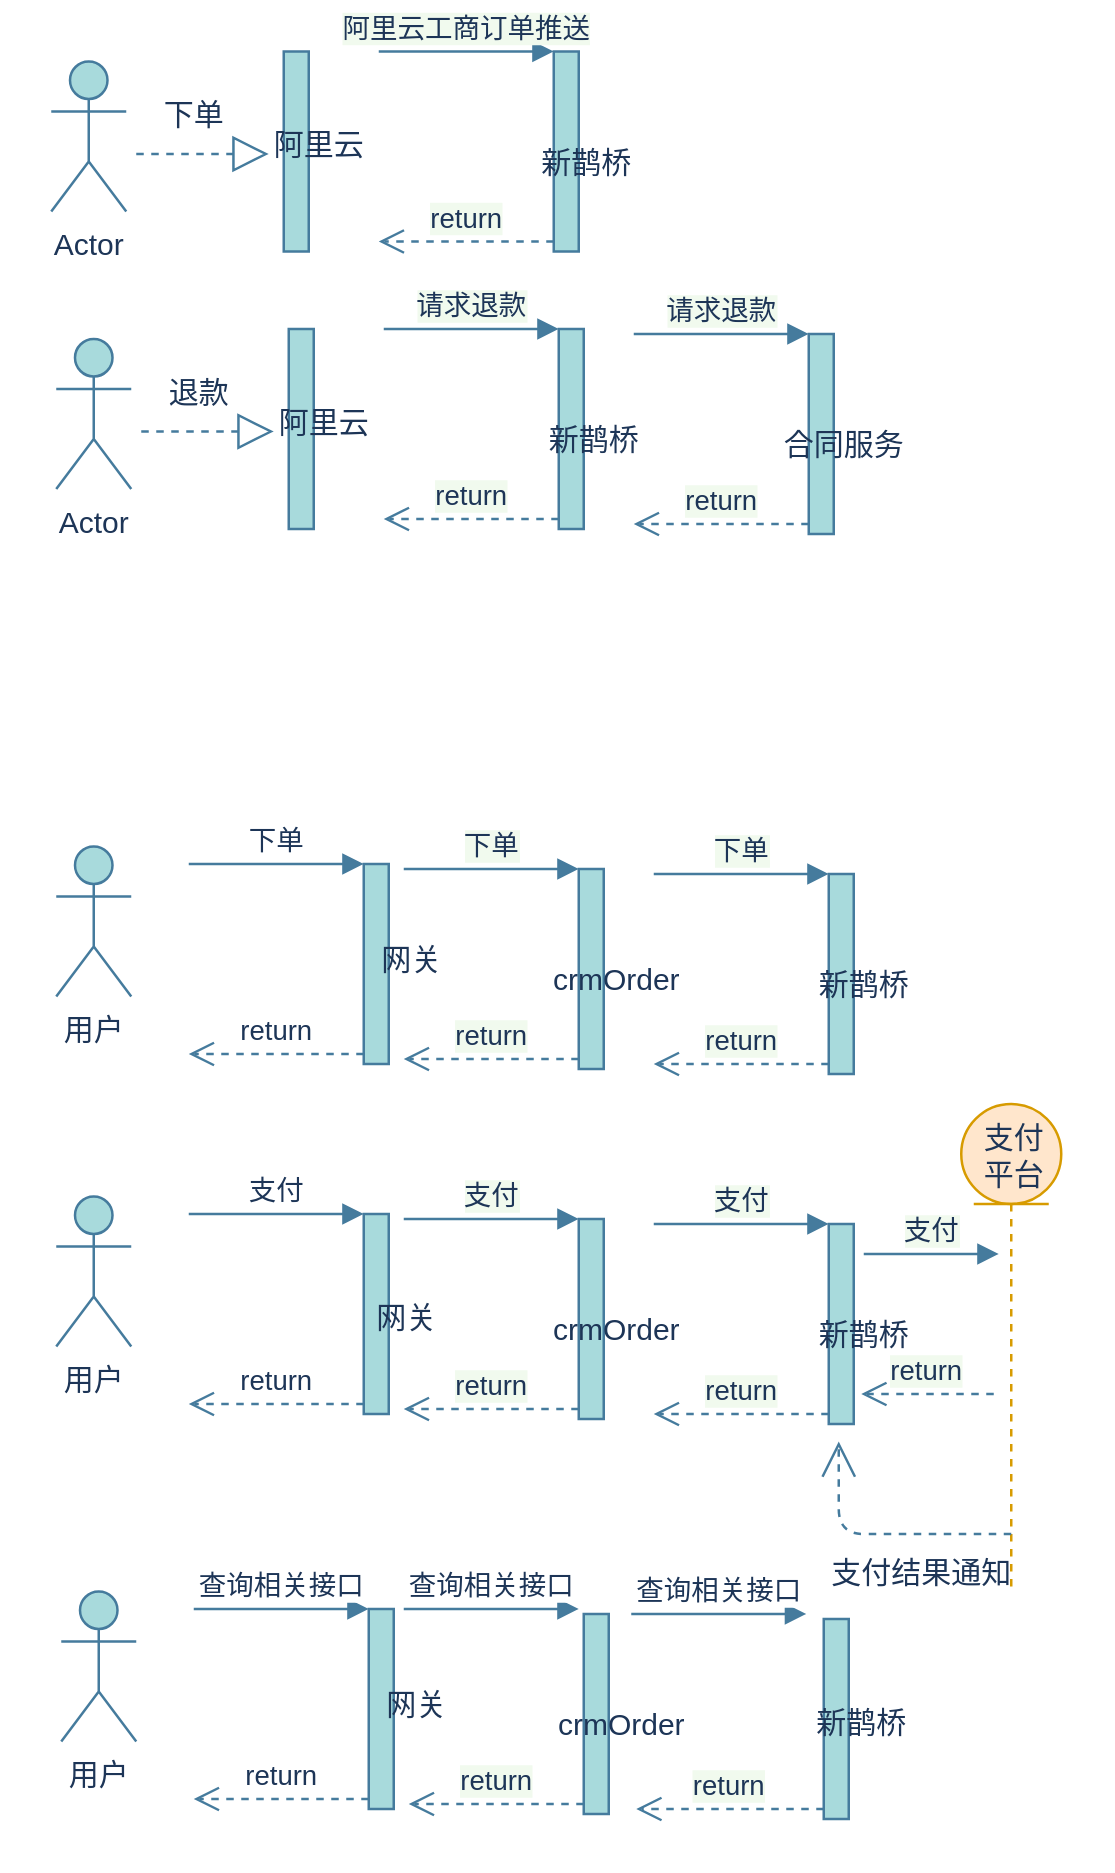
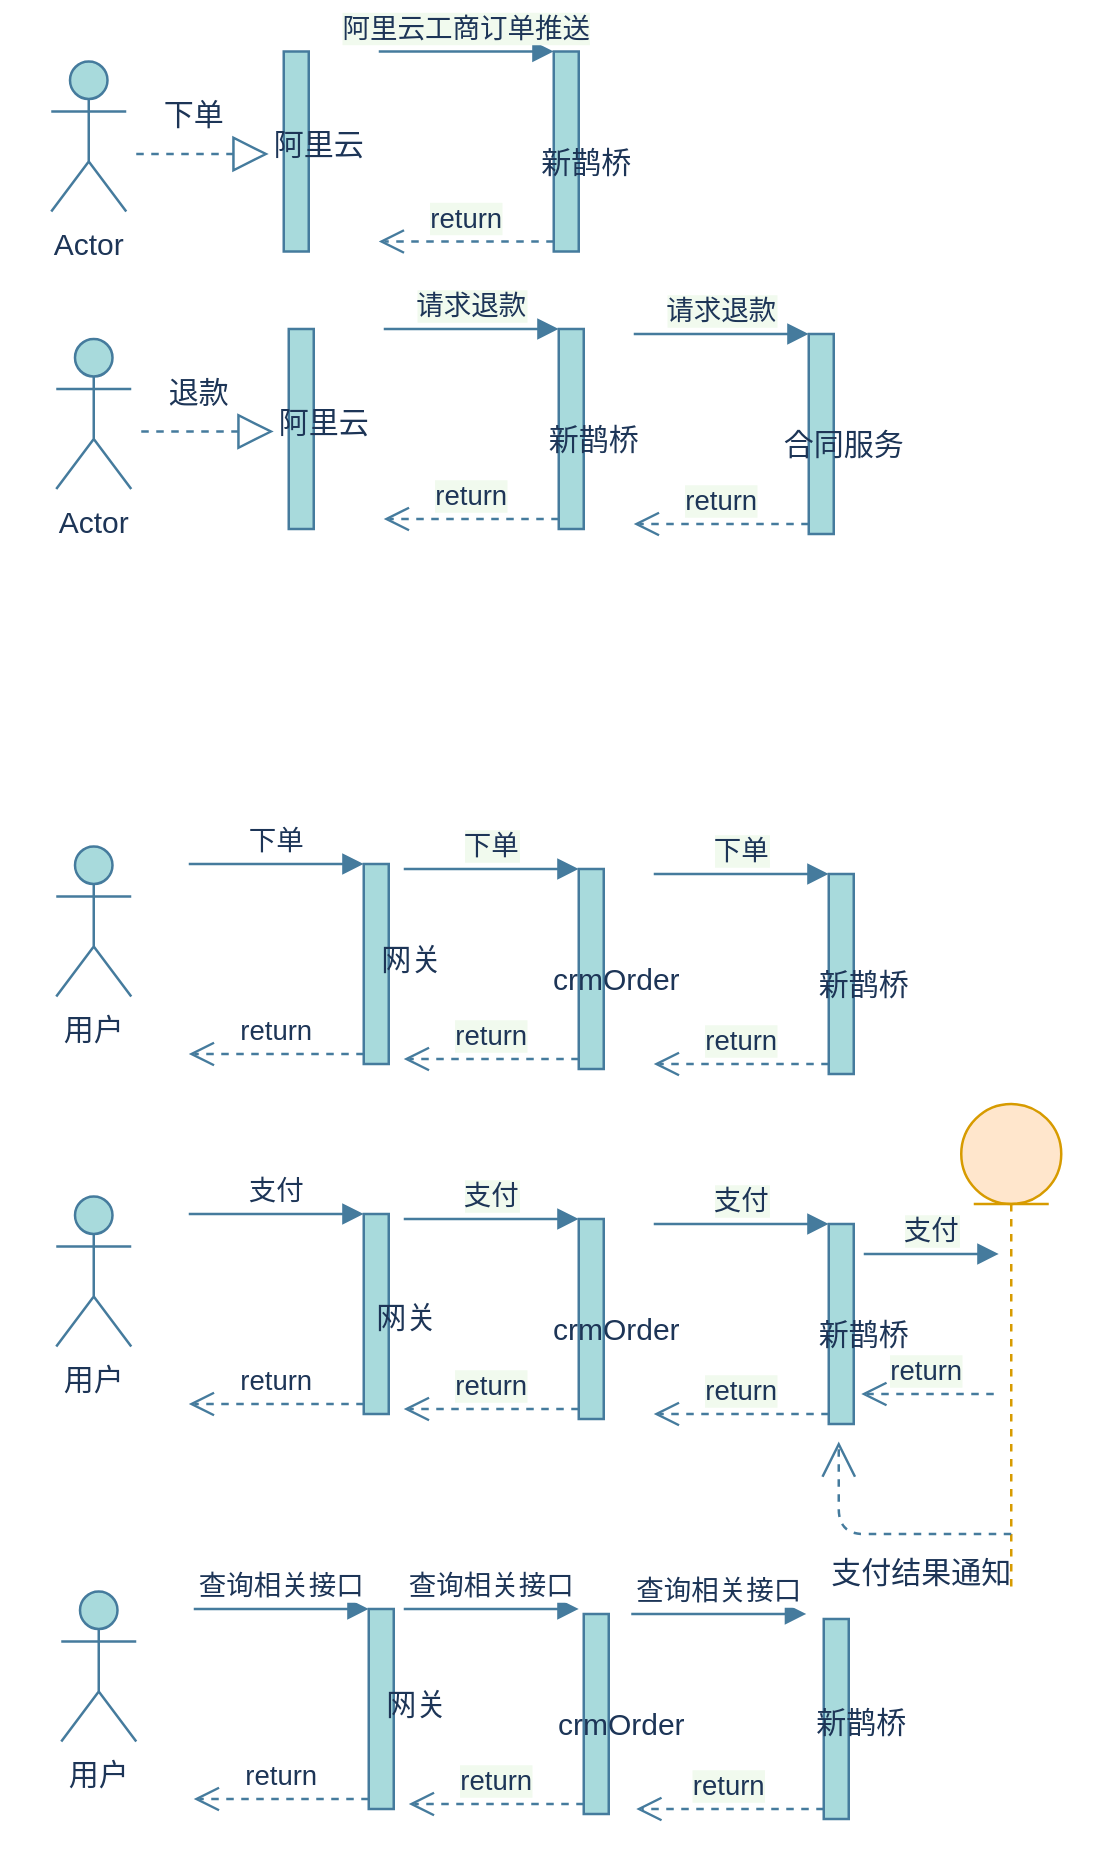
node "支付 平台": removed
